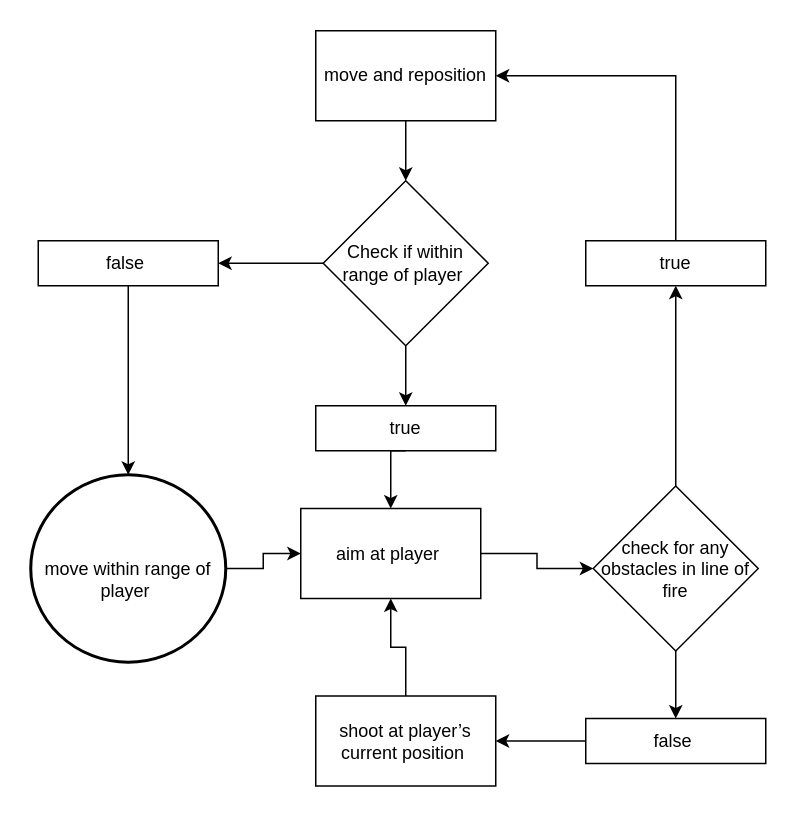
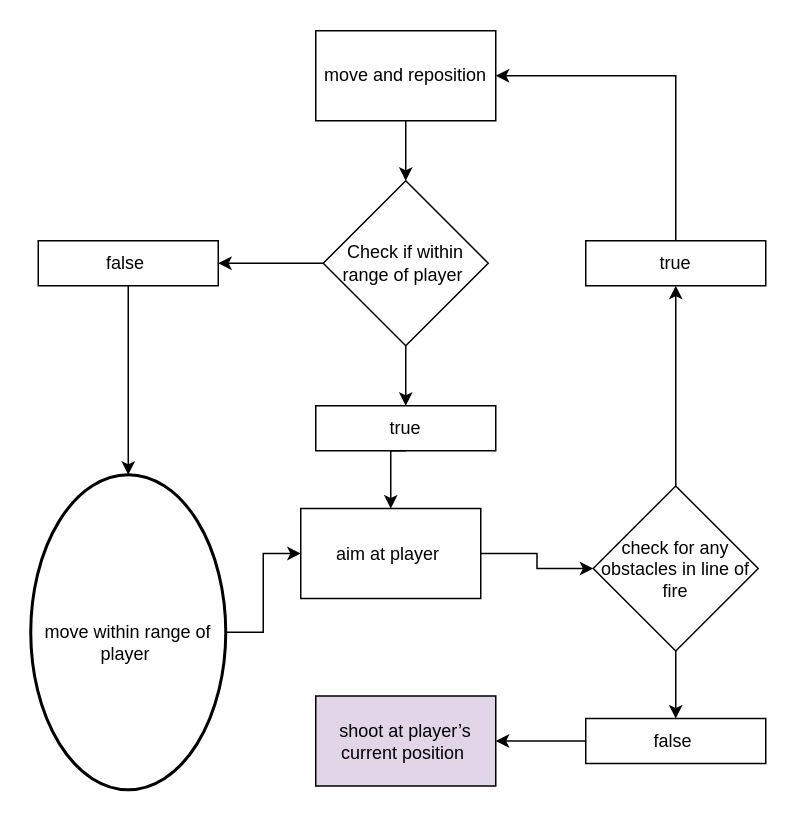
node "move within range of player": size 195x188 -> 195x315
edge "shoot at player’s current position" -> "aim at player": removed
node "shoot at player’s current position": fillcolor #ffffff -> #e1d5e7
